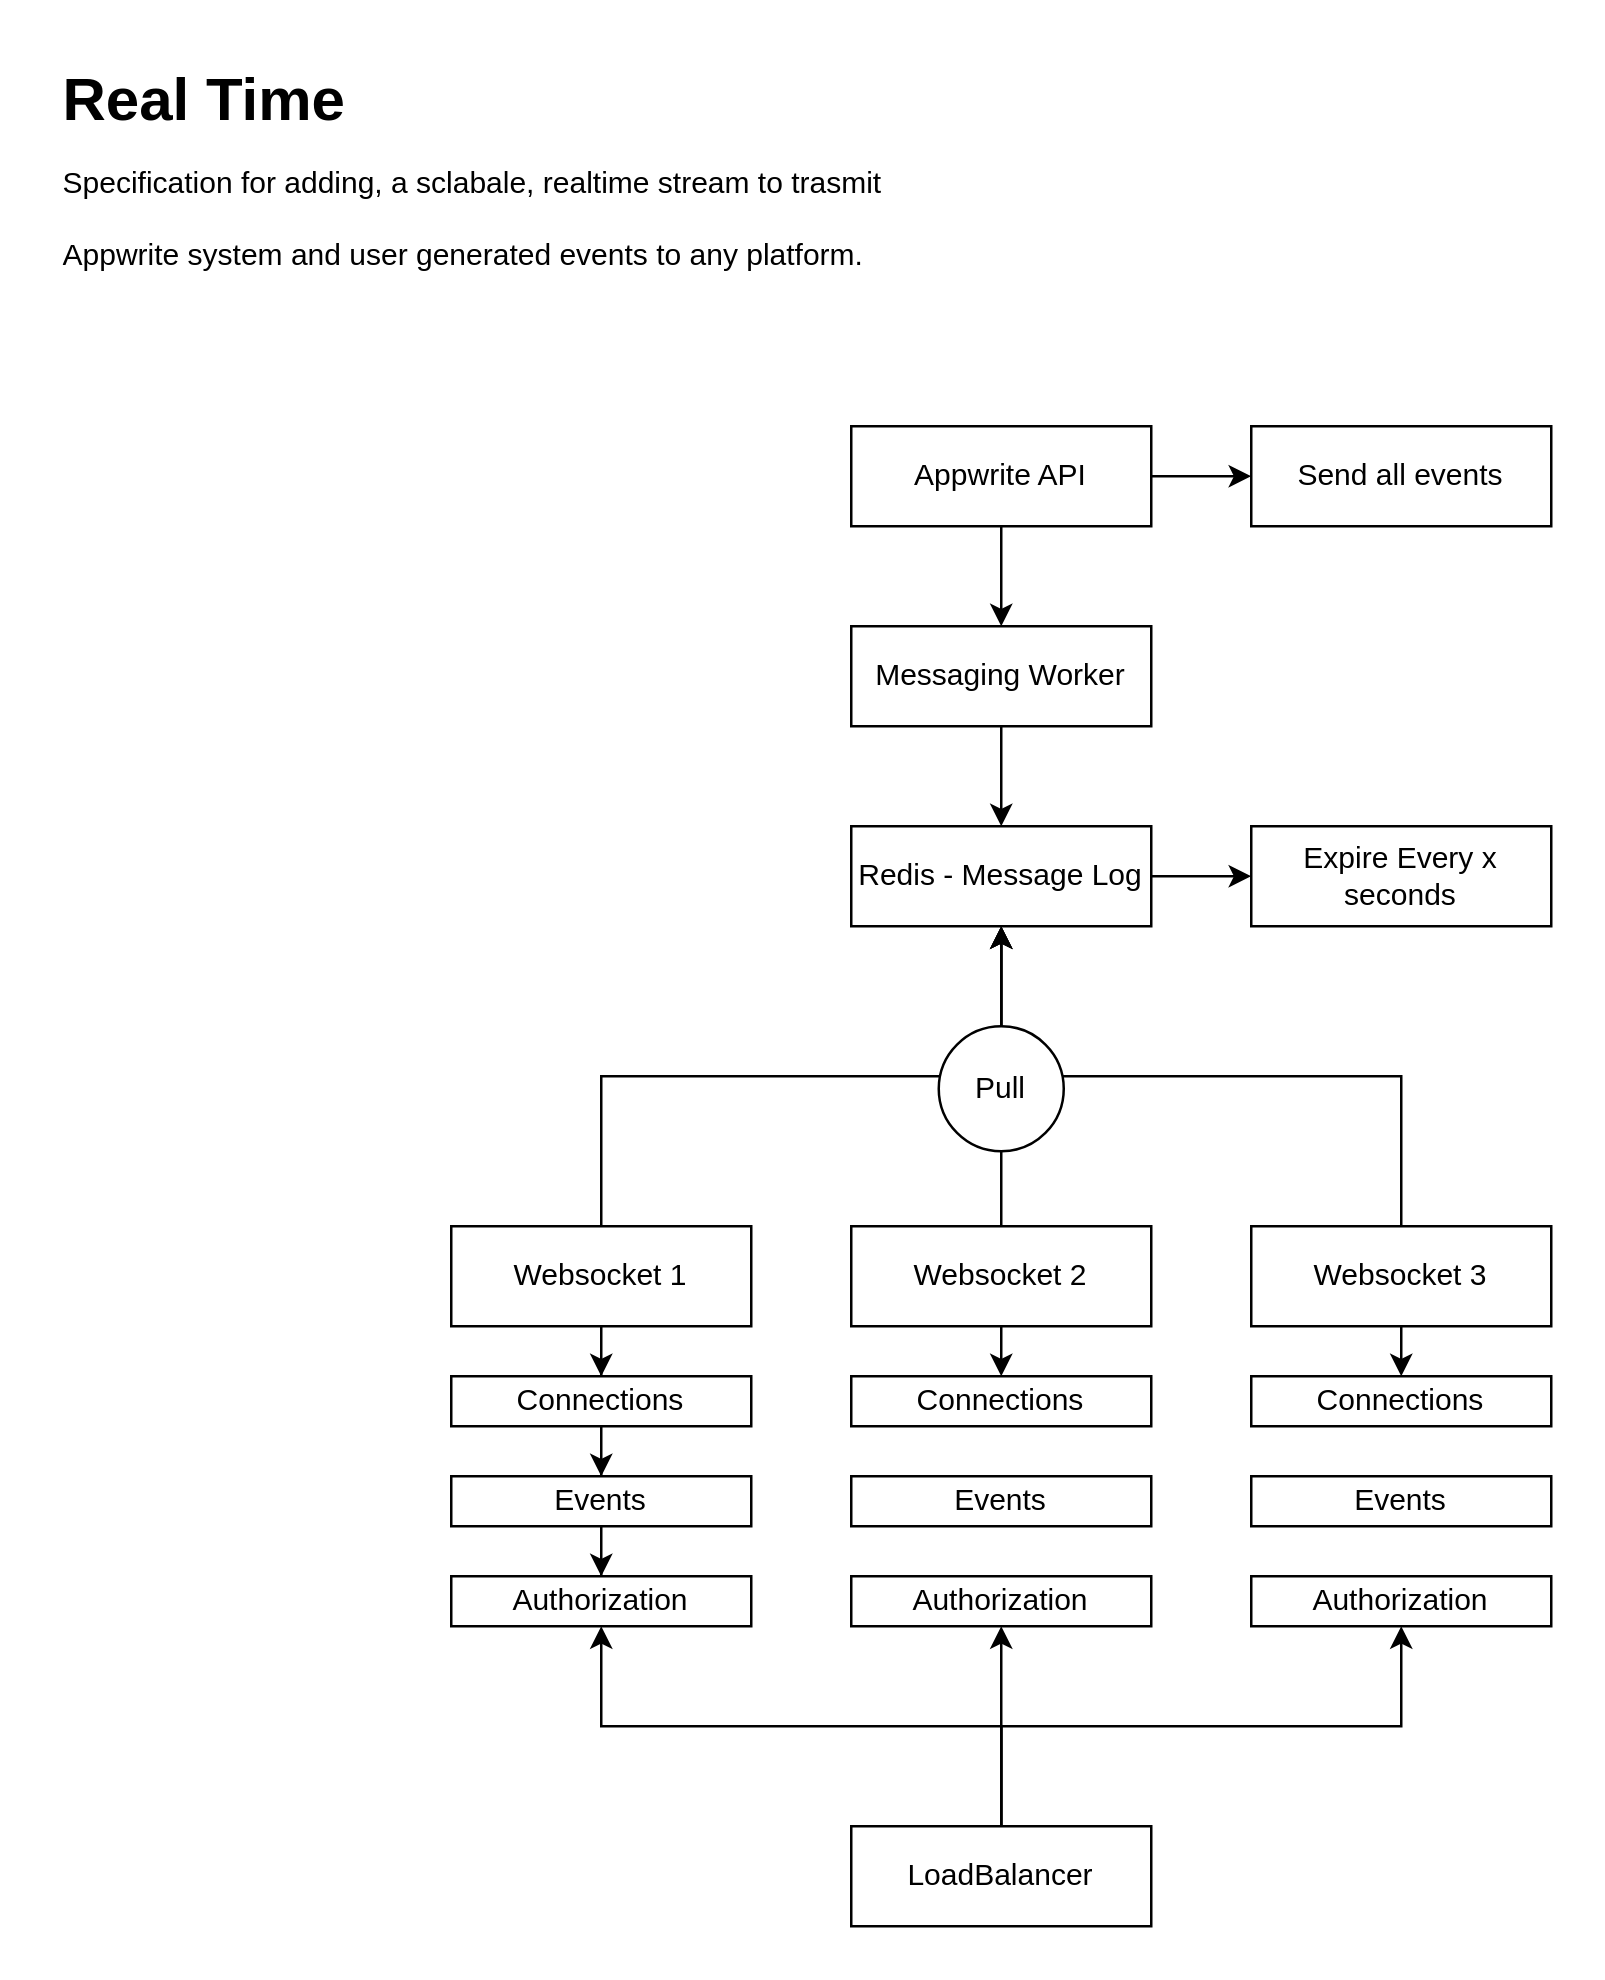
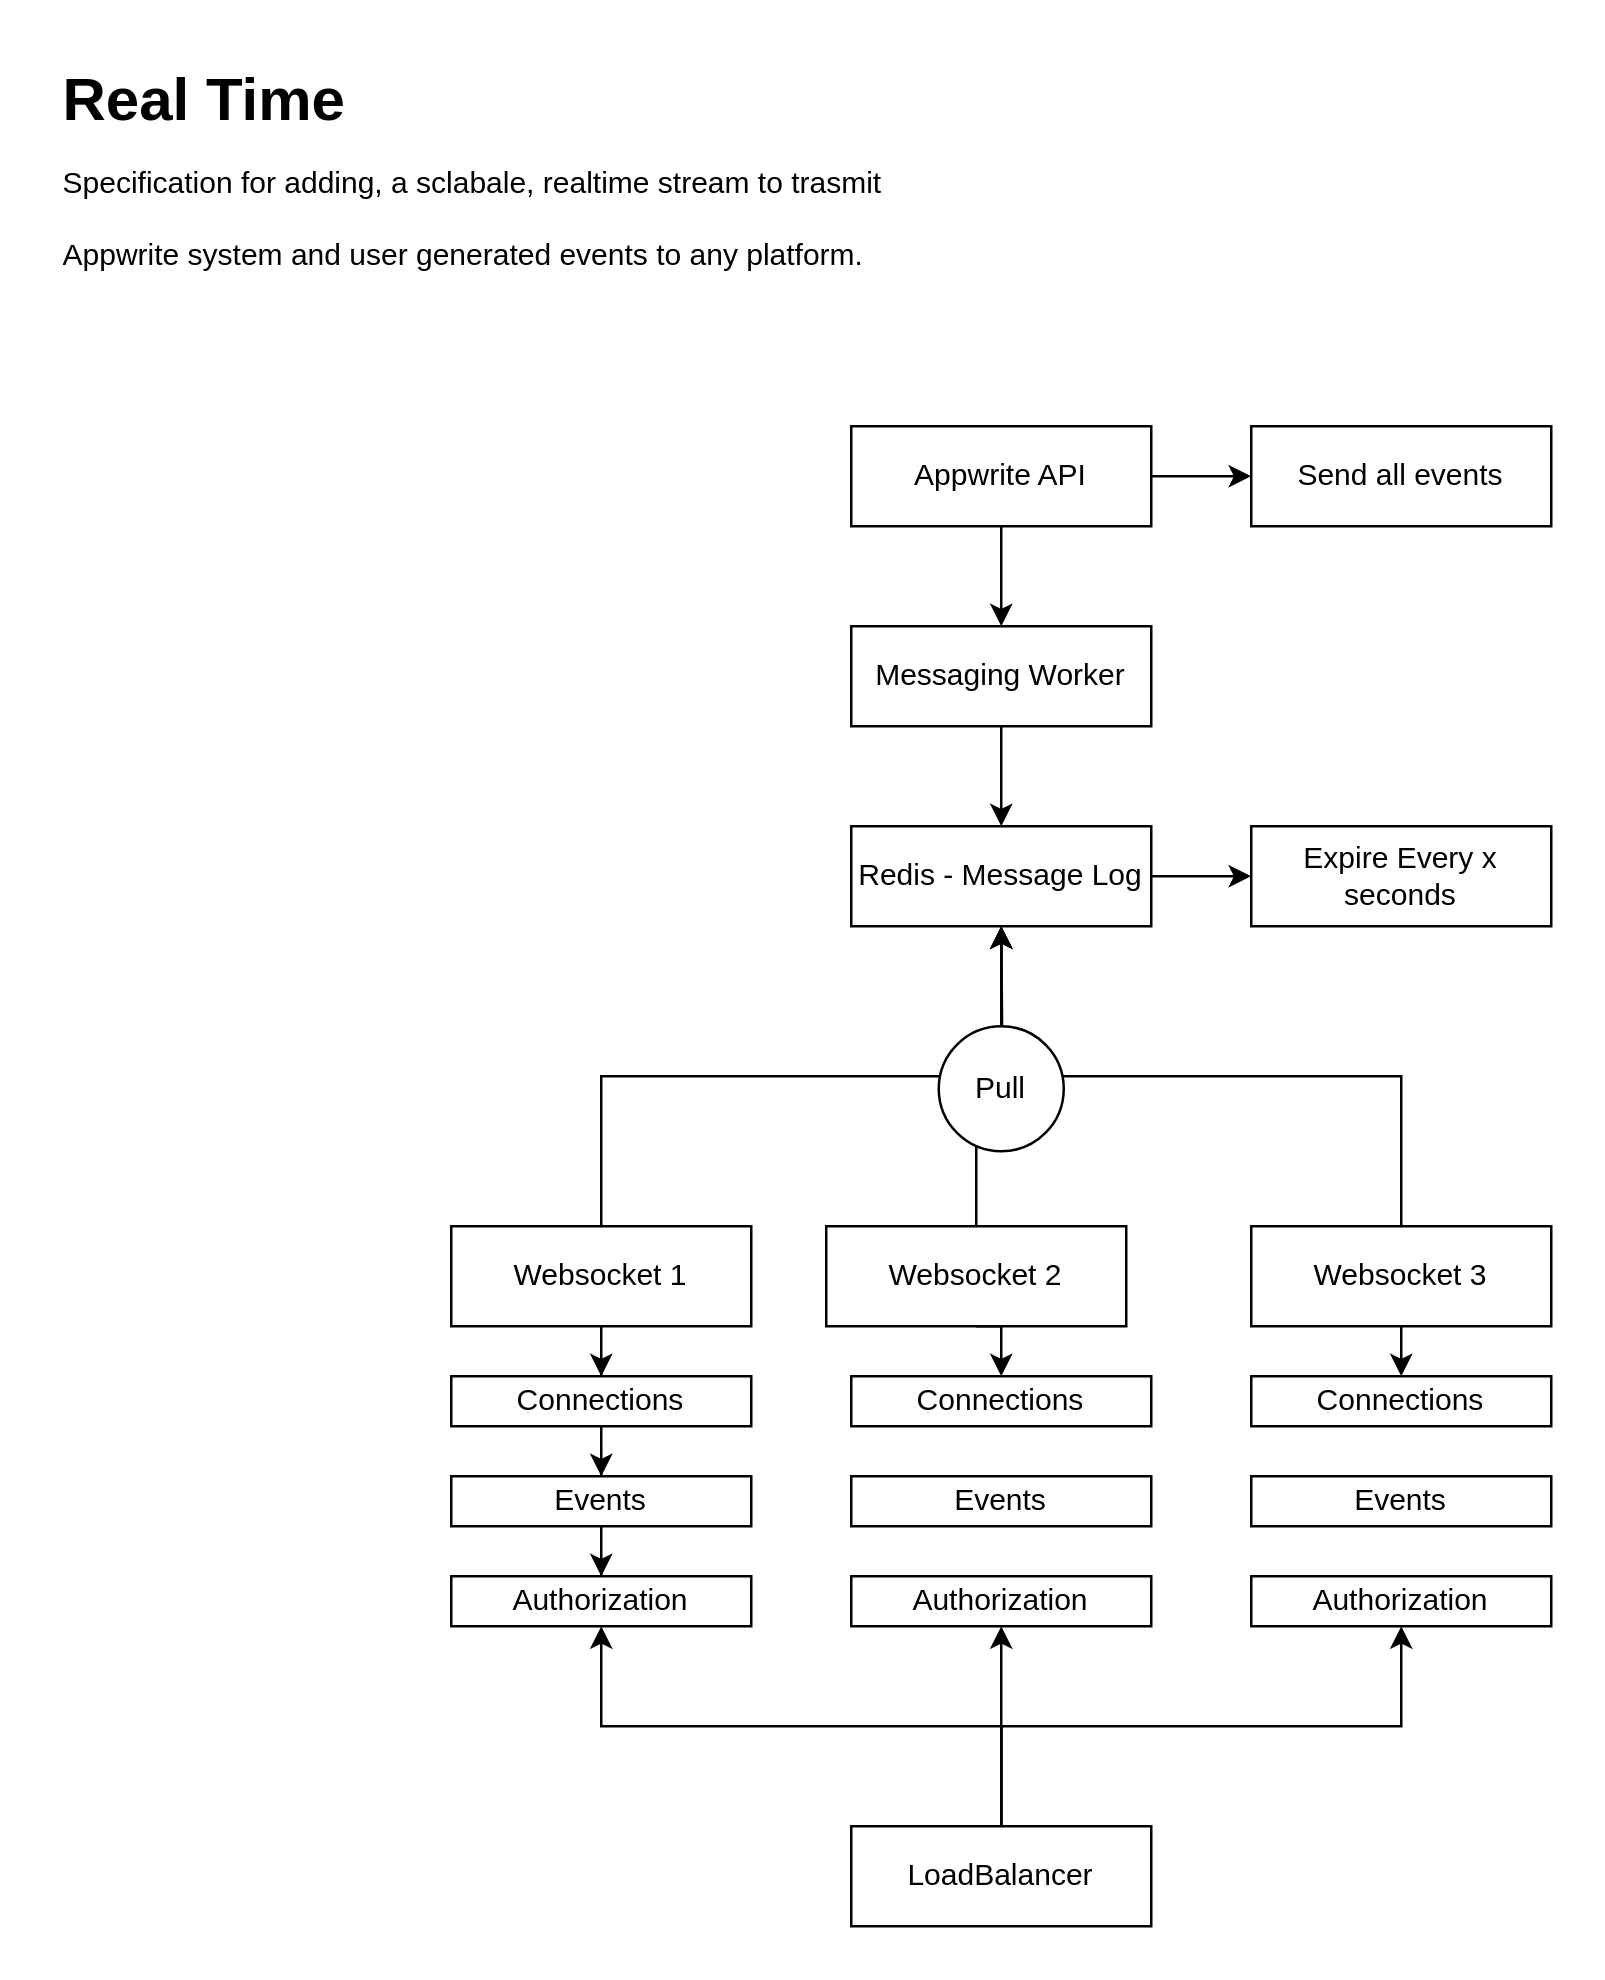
node "Websocket 2": moved (1001, 1276) -> (976, 1276)
